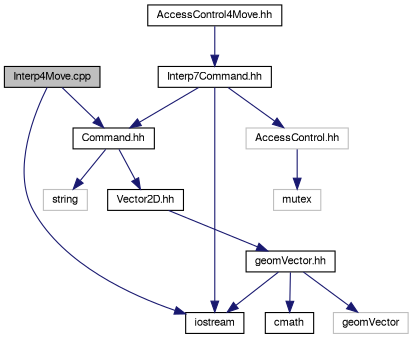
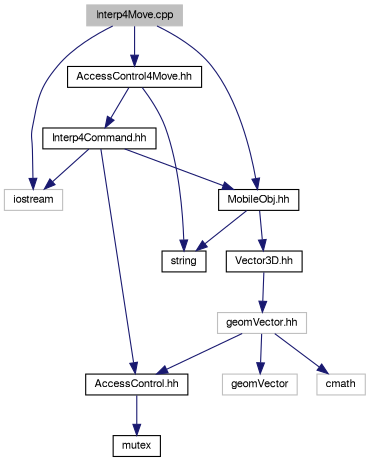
edge "Interp4Move.cpp" -> "AccessControl4Move.hh": added
node "Interp4Move.cpp": color black -> grey75
node "Interp7Command.hh": label "Interp7Command.hh" -> "Interp4Command.hh"
node "Command.hh": label "Command.hh" -> "MobileObj.hh"
node "AccessControl.hh": color grey75 -> black
edge "AccessControl4Move.hh" -> "string": added
node "string": color grey75 -> black
node "Vector2D.hh": label "Vector2D.hh" -> "Vector3D.hh"
node "mutex": color grey75 -> black
node "geomVector.hh": color black -> grey75
edge "geomVector.hh" -> "iostream": now "geomVector.hh" -> "AccessControl.hh"
node "iostream": color black -> grey75
node "cmath": color black -> grey75
